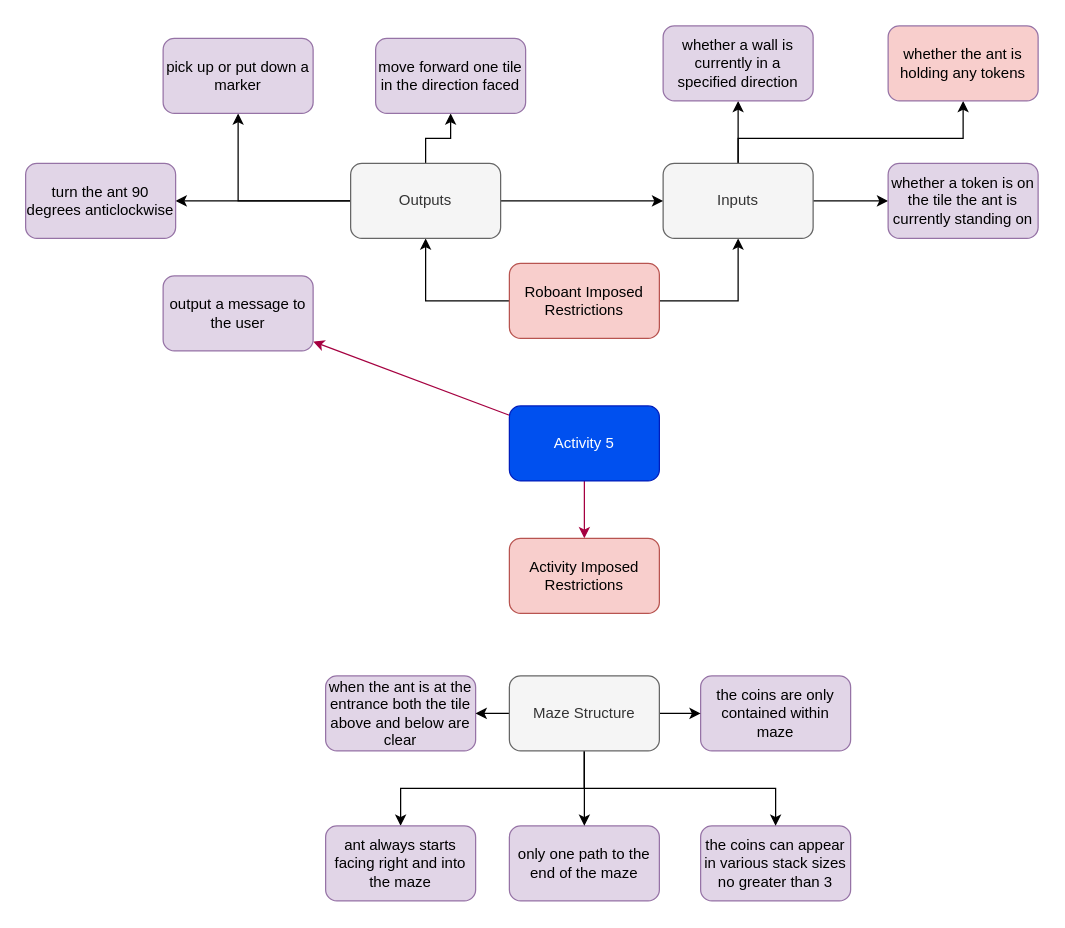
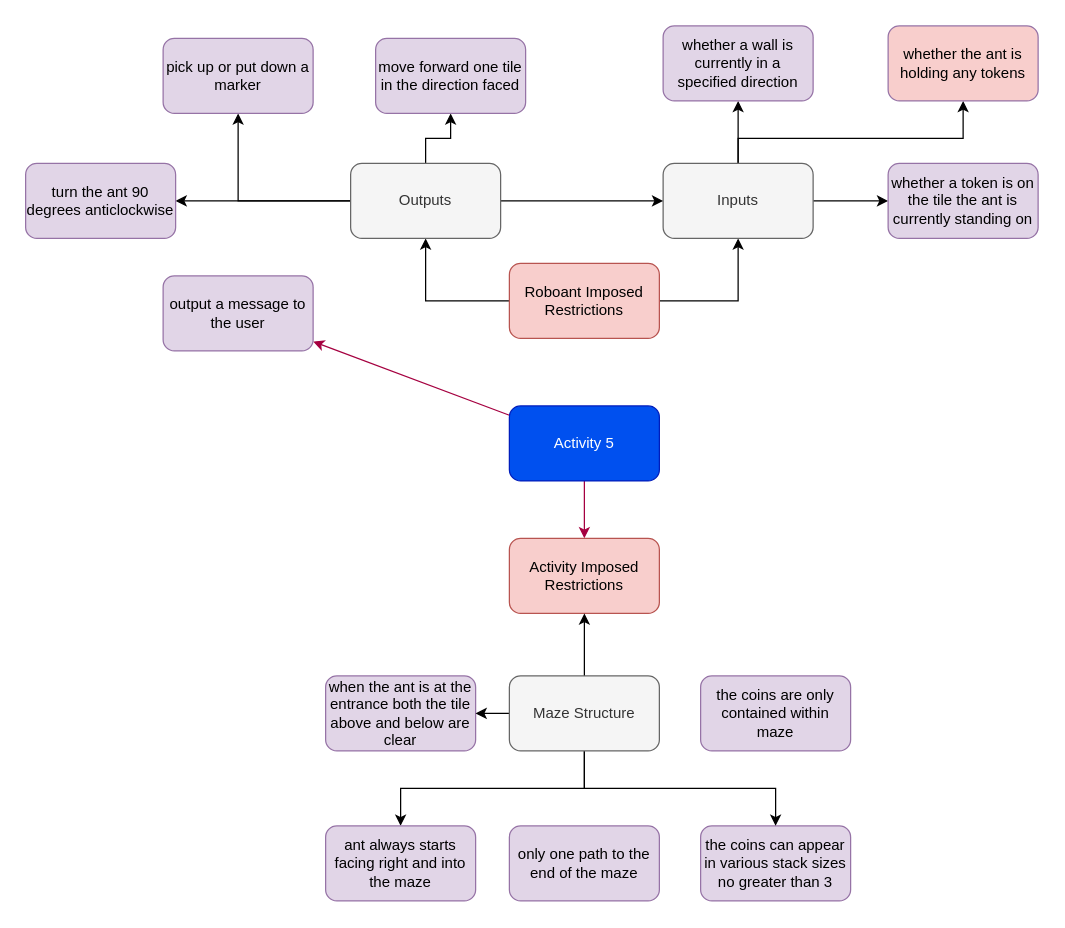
edge "Maze Structure" -> "the coins are only contained within maze": removed
edge "Maze Structure" -> "only one path to the end of the maze": now "Maze Structure" -> "Activity Imposed Restrictions"
